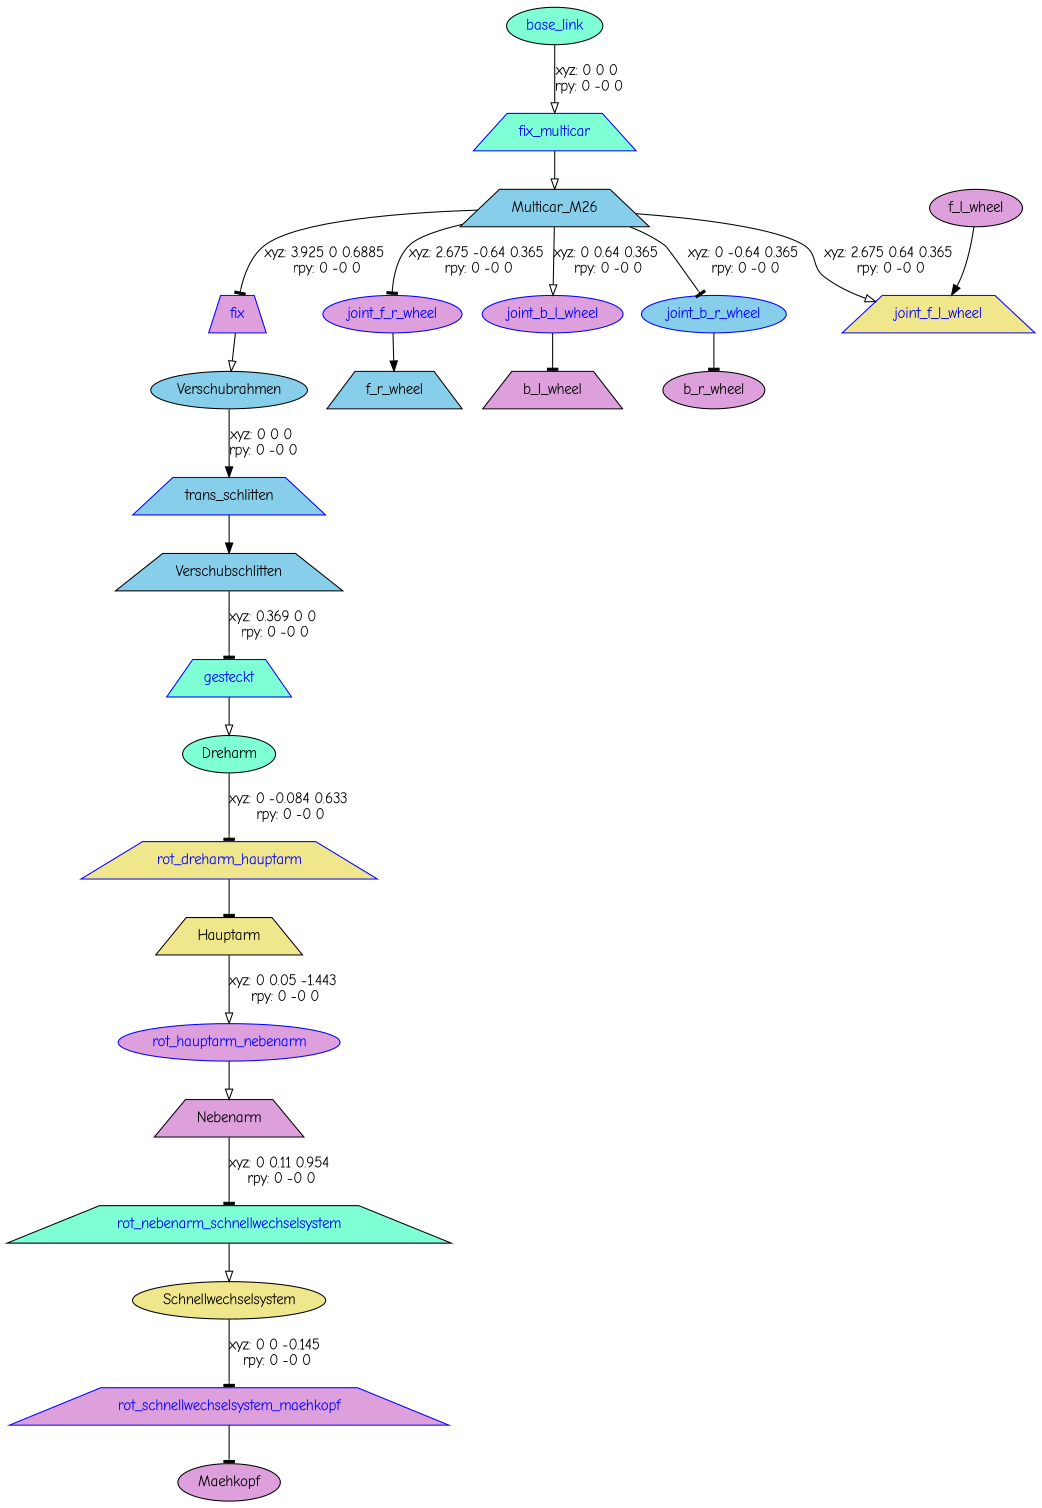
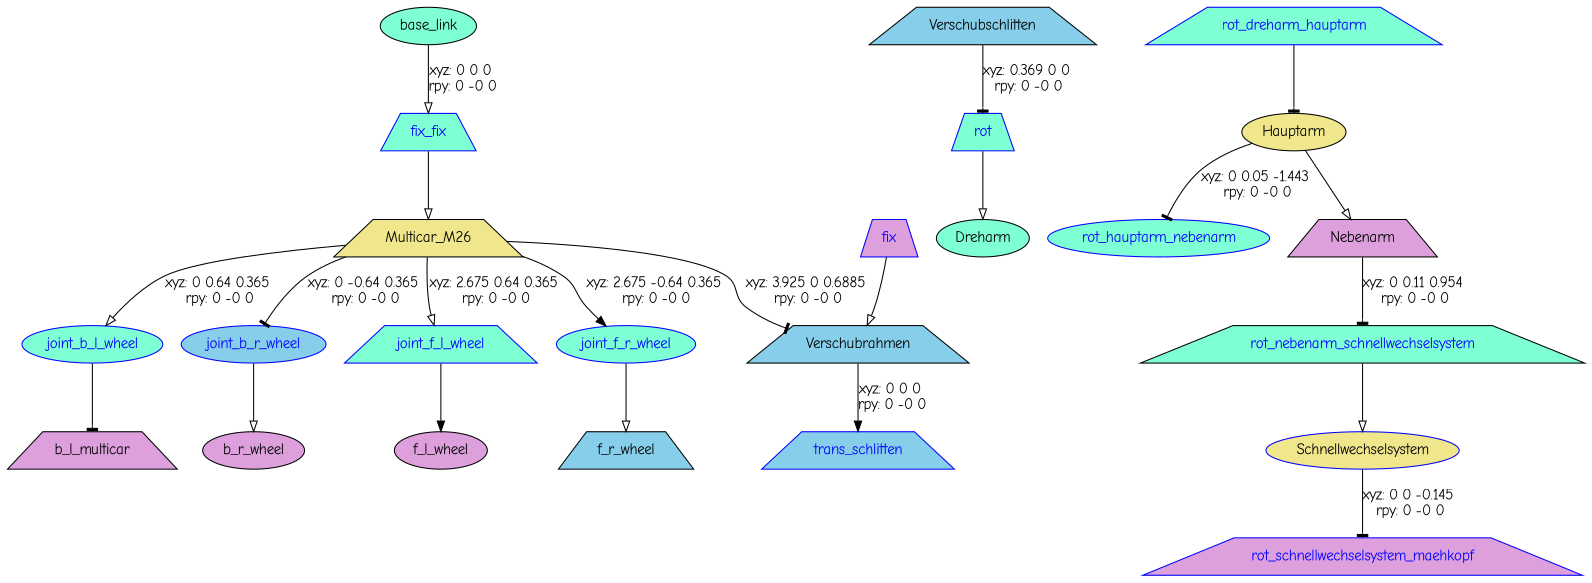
node "base_link": fontcolor blue -> black
node "fix_multicar": label "fix_multicar" -> "fix_fix"
node "Multicar_M26": fillcolor skyblue -> khaki
edge "Multicar_M26" -> "fix": now "Multicar_M26" -> "Verschubrahmen"
edge "Multicar_M26" -> "joint_f_r_wheel": arrowhead tee -> normal
edge "f_l_wheel" -> "joint_f_l_wheel": reversed
node "joint_f_r_wheel": fillcolor plum -> aquamarine
node "joint_b_l_wheel": fillcolor plum -> aquamarine
node "joint_f_l_wheel": fillcolor khaki -> aquamarine
edge "joint_f_r_wheel" -> "f_r_wheel": arrowhead normal -> onormal
edge "joint_b_r_wheel" -> "b_r_wheel": arrowhead tee -> onormal
node "Verschubrahmen": shape ellipse -> trapezium
node "b_l_wheel": label "b_l_wheel" -> "b_l_multicar"
node "trans_schlitten": fontcolor black -> blue
edge "trans_schlitten" -> "Verschubschlitten": removed
node "gesteckt": label "gesteckt" -> "rot"
edge "Dreharm" -> "rot_dreharm_hauptarm": removed, label "xyz: 0 -0.084 0.633 rpy: 0 -0 0"
node "rot_dreharm_hauptarm": fillcolor khaki -> aquamarine
node "Hauptarm": shape trapezium -> ellipse
edge "Hauptarm" -> "rot_hauptarm_nebenarm": arrowhead onormal -> tee
node "rot_hauptarm_nebenarm": fillcolor plum -> aquamarine
edge "rot_hauptarm_nebenarm" -> "Nebenarm": now "Hauptarm" -> "Nebenarm"
node "Schnellwechselsystem": color black -> blue
node "Maehkopf": removed
